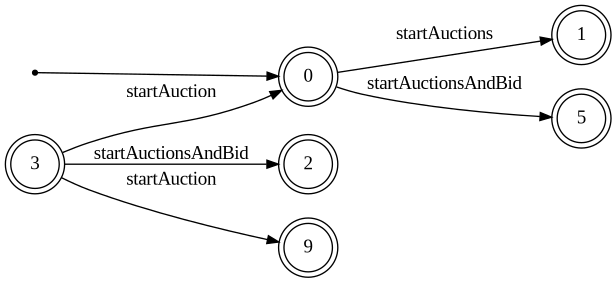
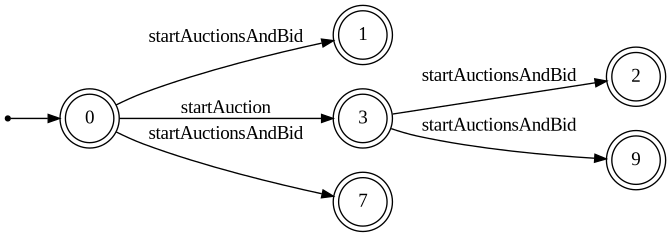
edge "0" -> "1": label " startAuctions " -> " startAuctionsAndBid "
node "5": label "5" -> "7"
edge "3" -> "0": reversed
edge "3" -> "9": label " startAuction " -> " startAuctionsAndBid "
